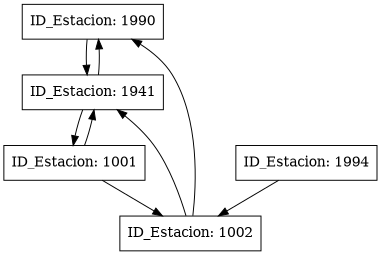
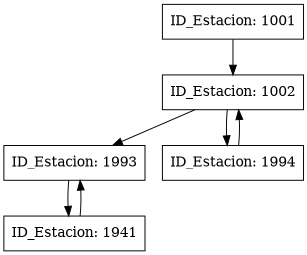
node "ID_Estacion: 1990": label "ID_Estacion: 1990" -> "ID_Estacion: 1993"
edge "ID_Estacion: 1941" -> "ID_Estacion: 1001": removed
edge "ID_Estacion: 1001" -> "ID_Estacion: 1941": removed
edge "ID_Estacion: 1002" -> "ID_Estacion: 1941": now "ID_Estacion: 1002" -> "ID_Estacion: 1994"
